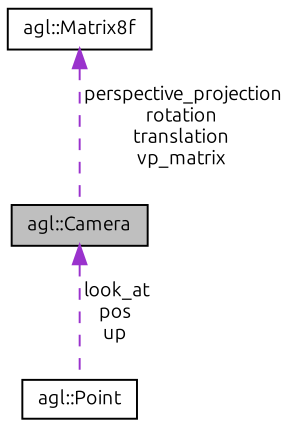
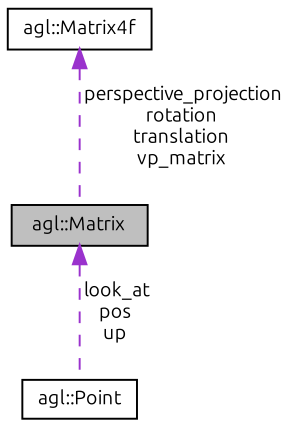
node "agl::Matrix8f": label "agl::Matrix8f" -> "agl::Matrix4f"
node "agl::Camera": label "agl::Camera" -> "agl::Matrix"
